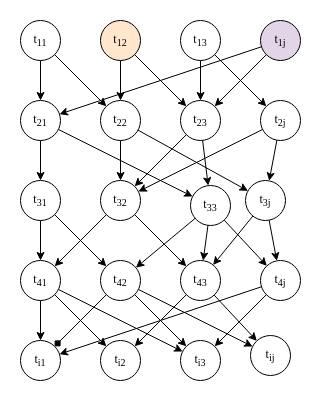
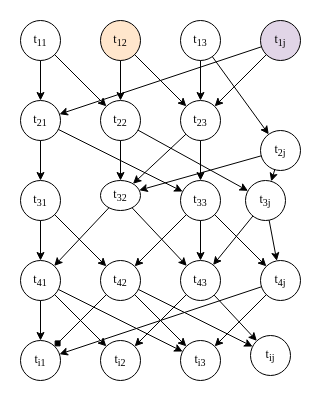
node "t2j": moved (281, 121) -> (281, 151)
node "t32": size 40x40 -> 40x30
node "t33": moved (211, 206) -> (201, 201)
